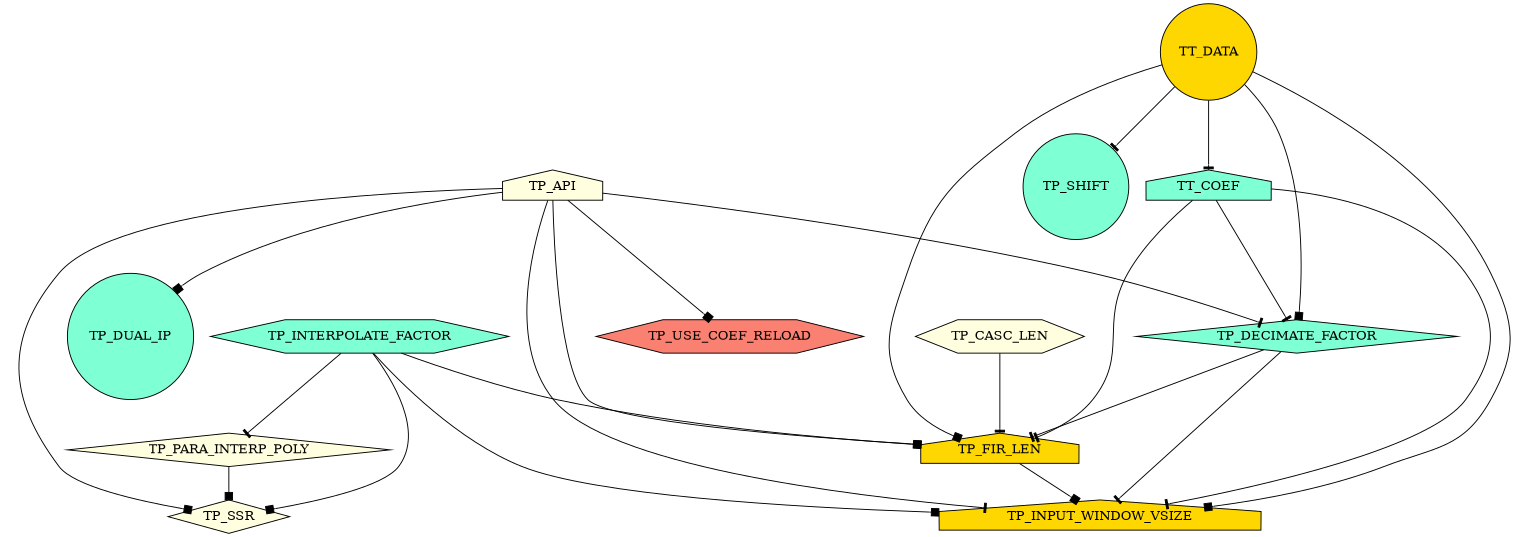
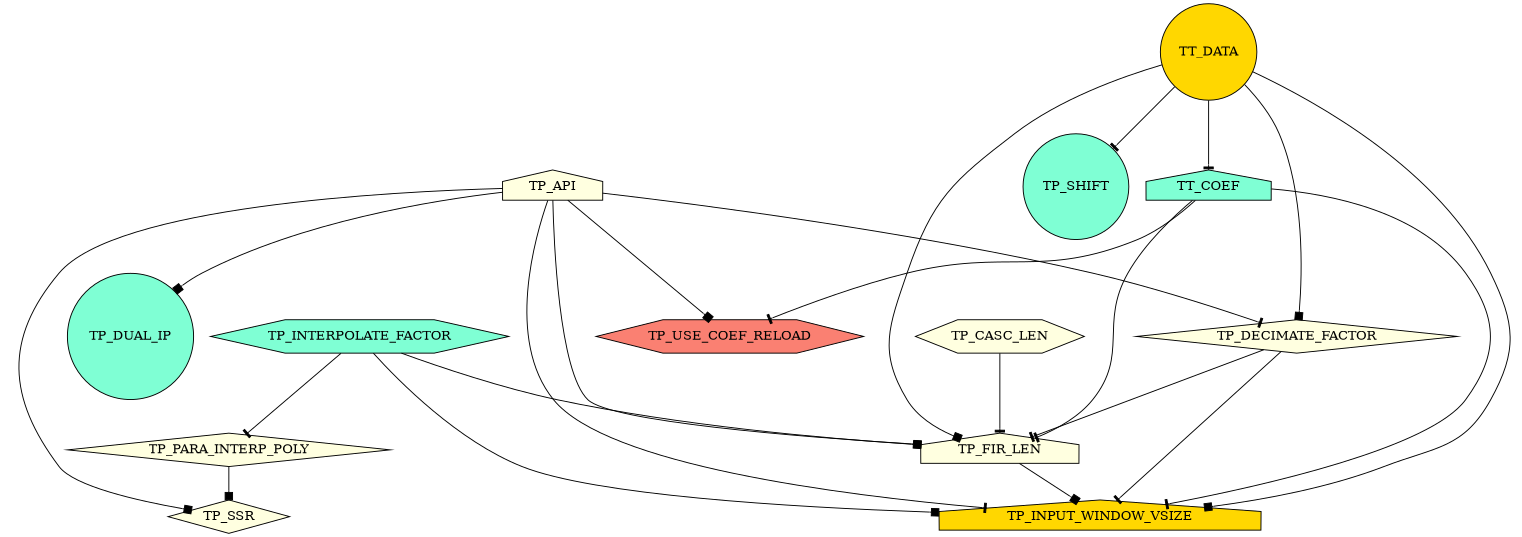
edge "TT_COEF" -> "TP_DECIMATE_FACTOR": now "TT_COEF" -> "TP_USE_COEF_RELOAD"
node "TP_DECIMATE_FACTOR": fillcolor aquamarine -> lightyellow
node "TP_FIR_LEN": fillcolor gold -> lightyellow
edge "TP_INTERPOLATE_FACTOR" -> "TP_SSR": removed
